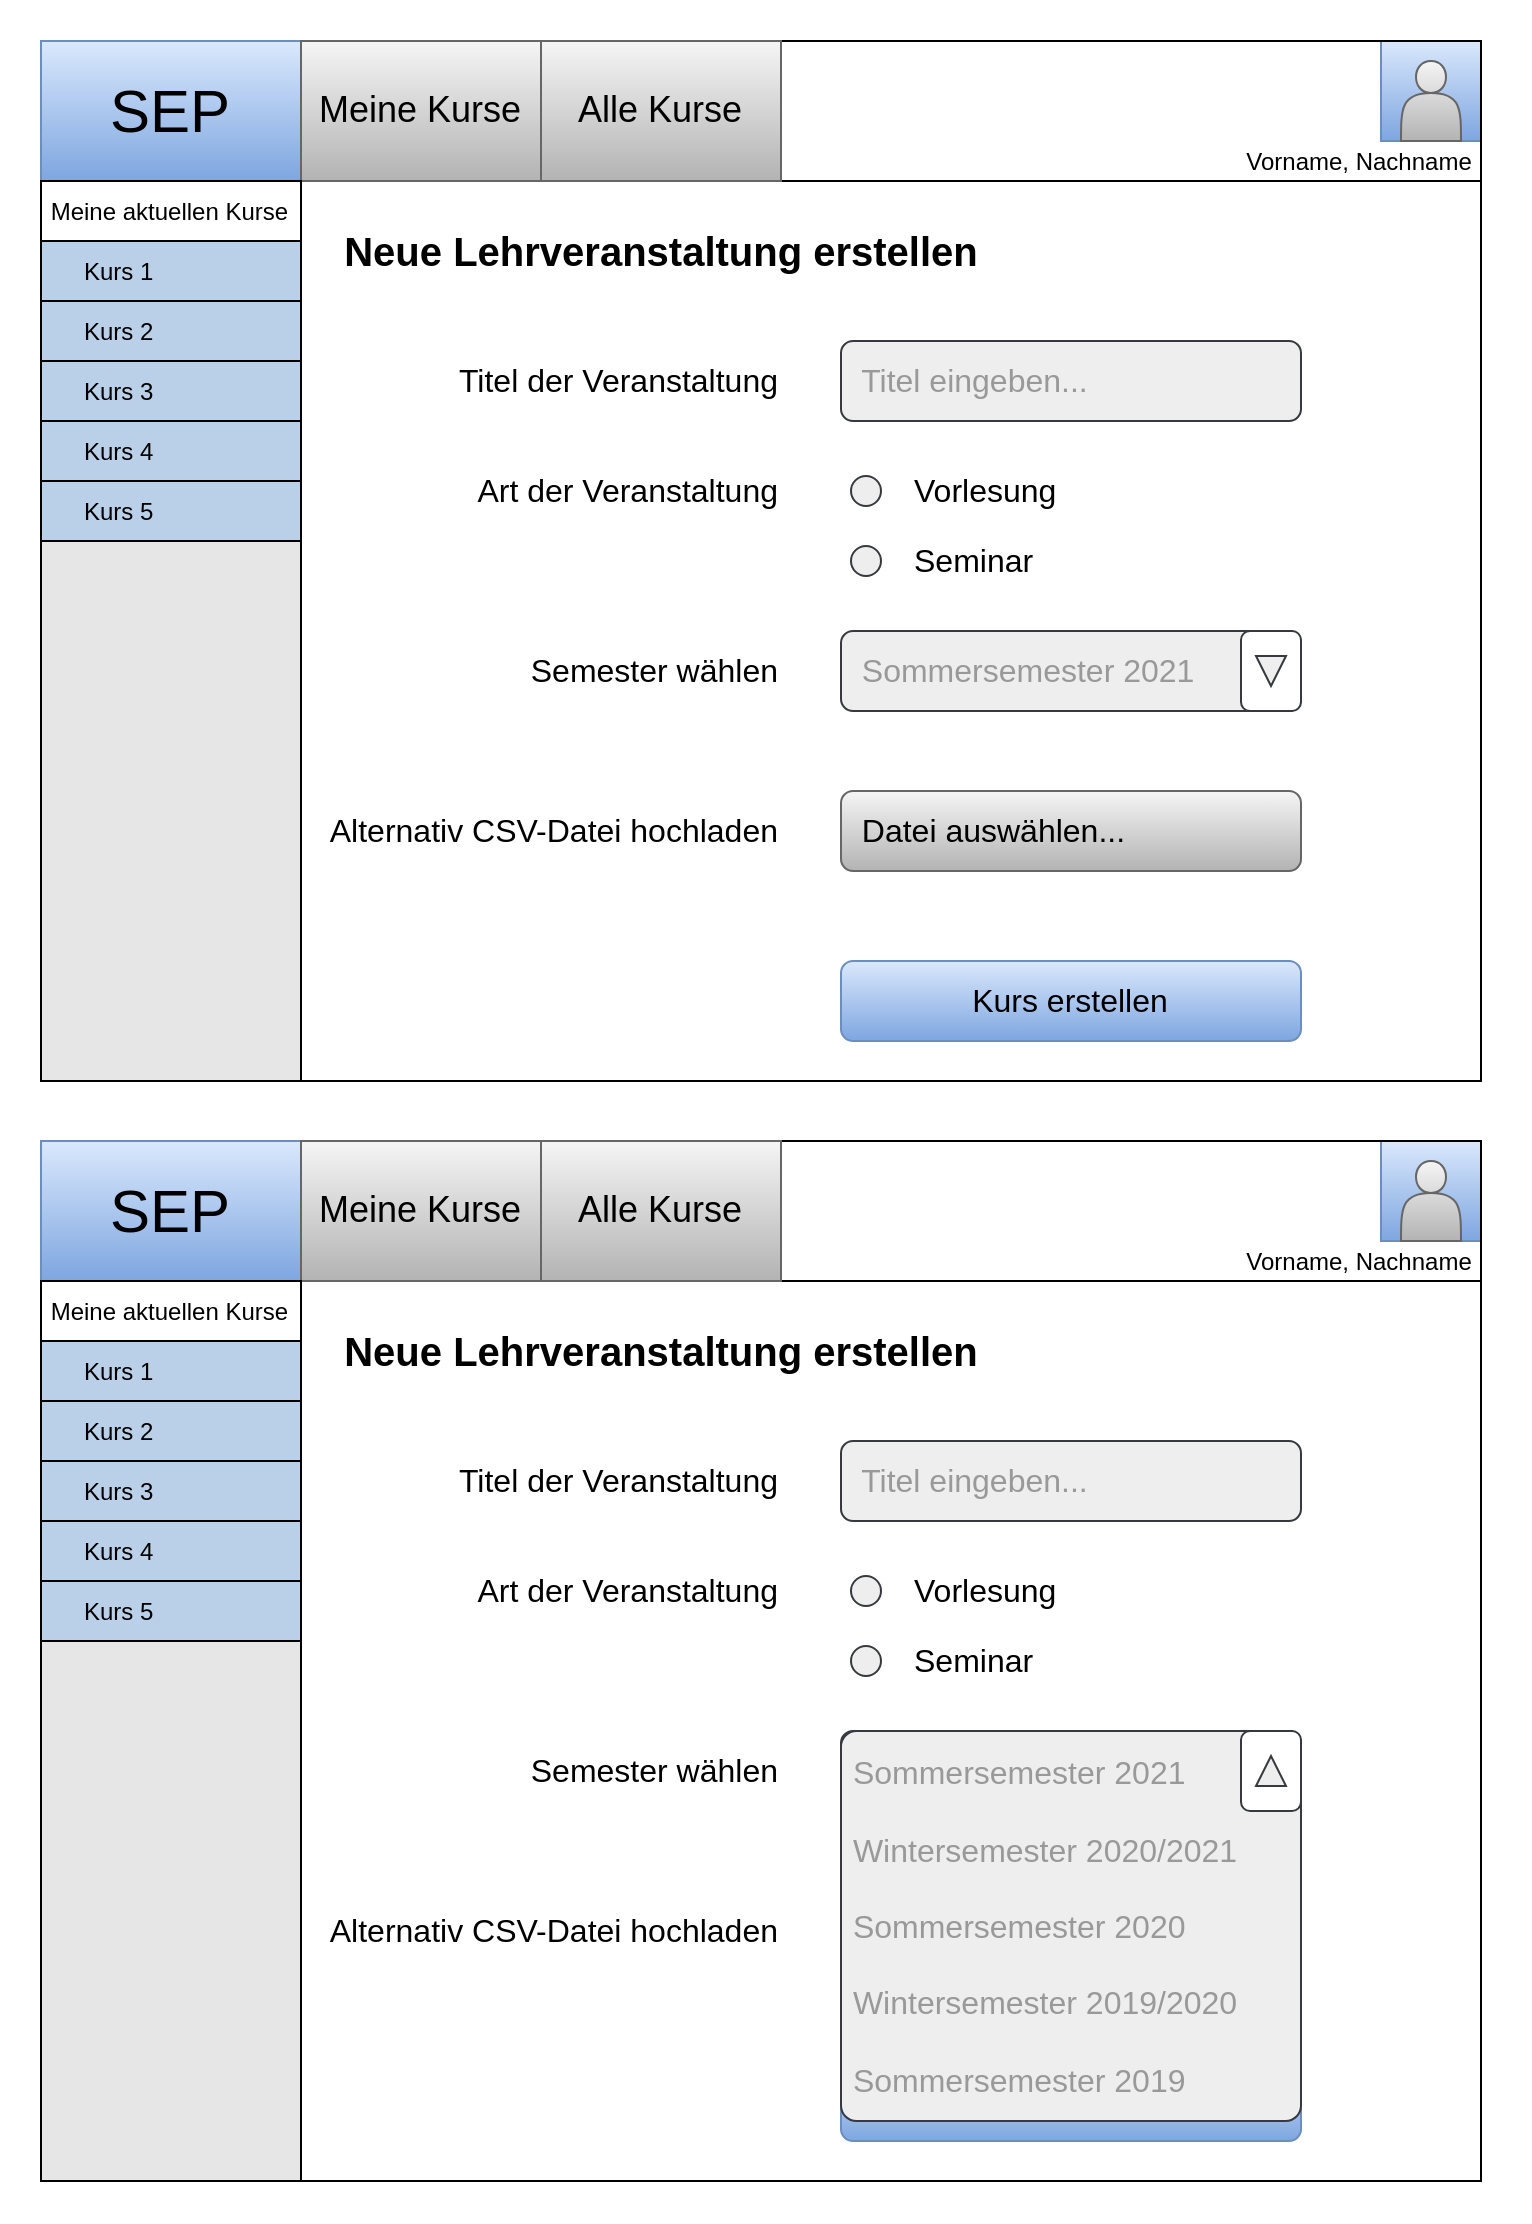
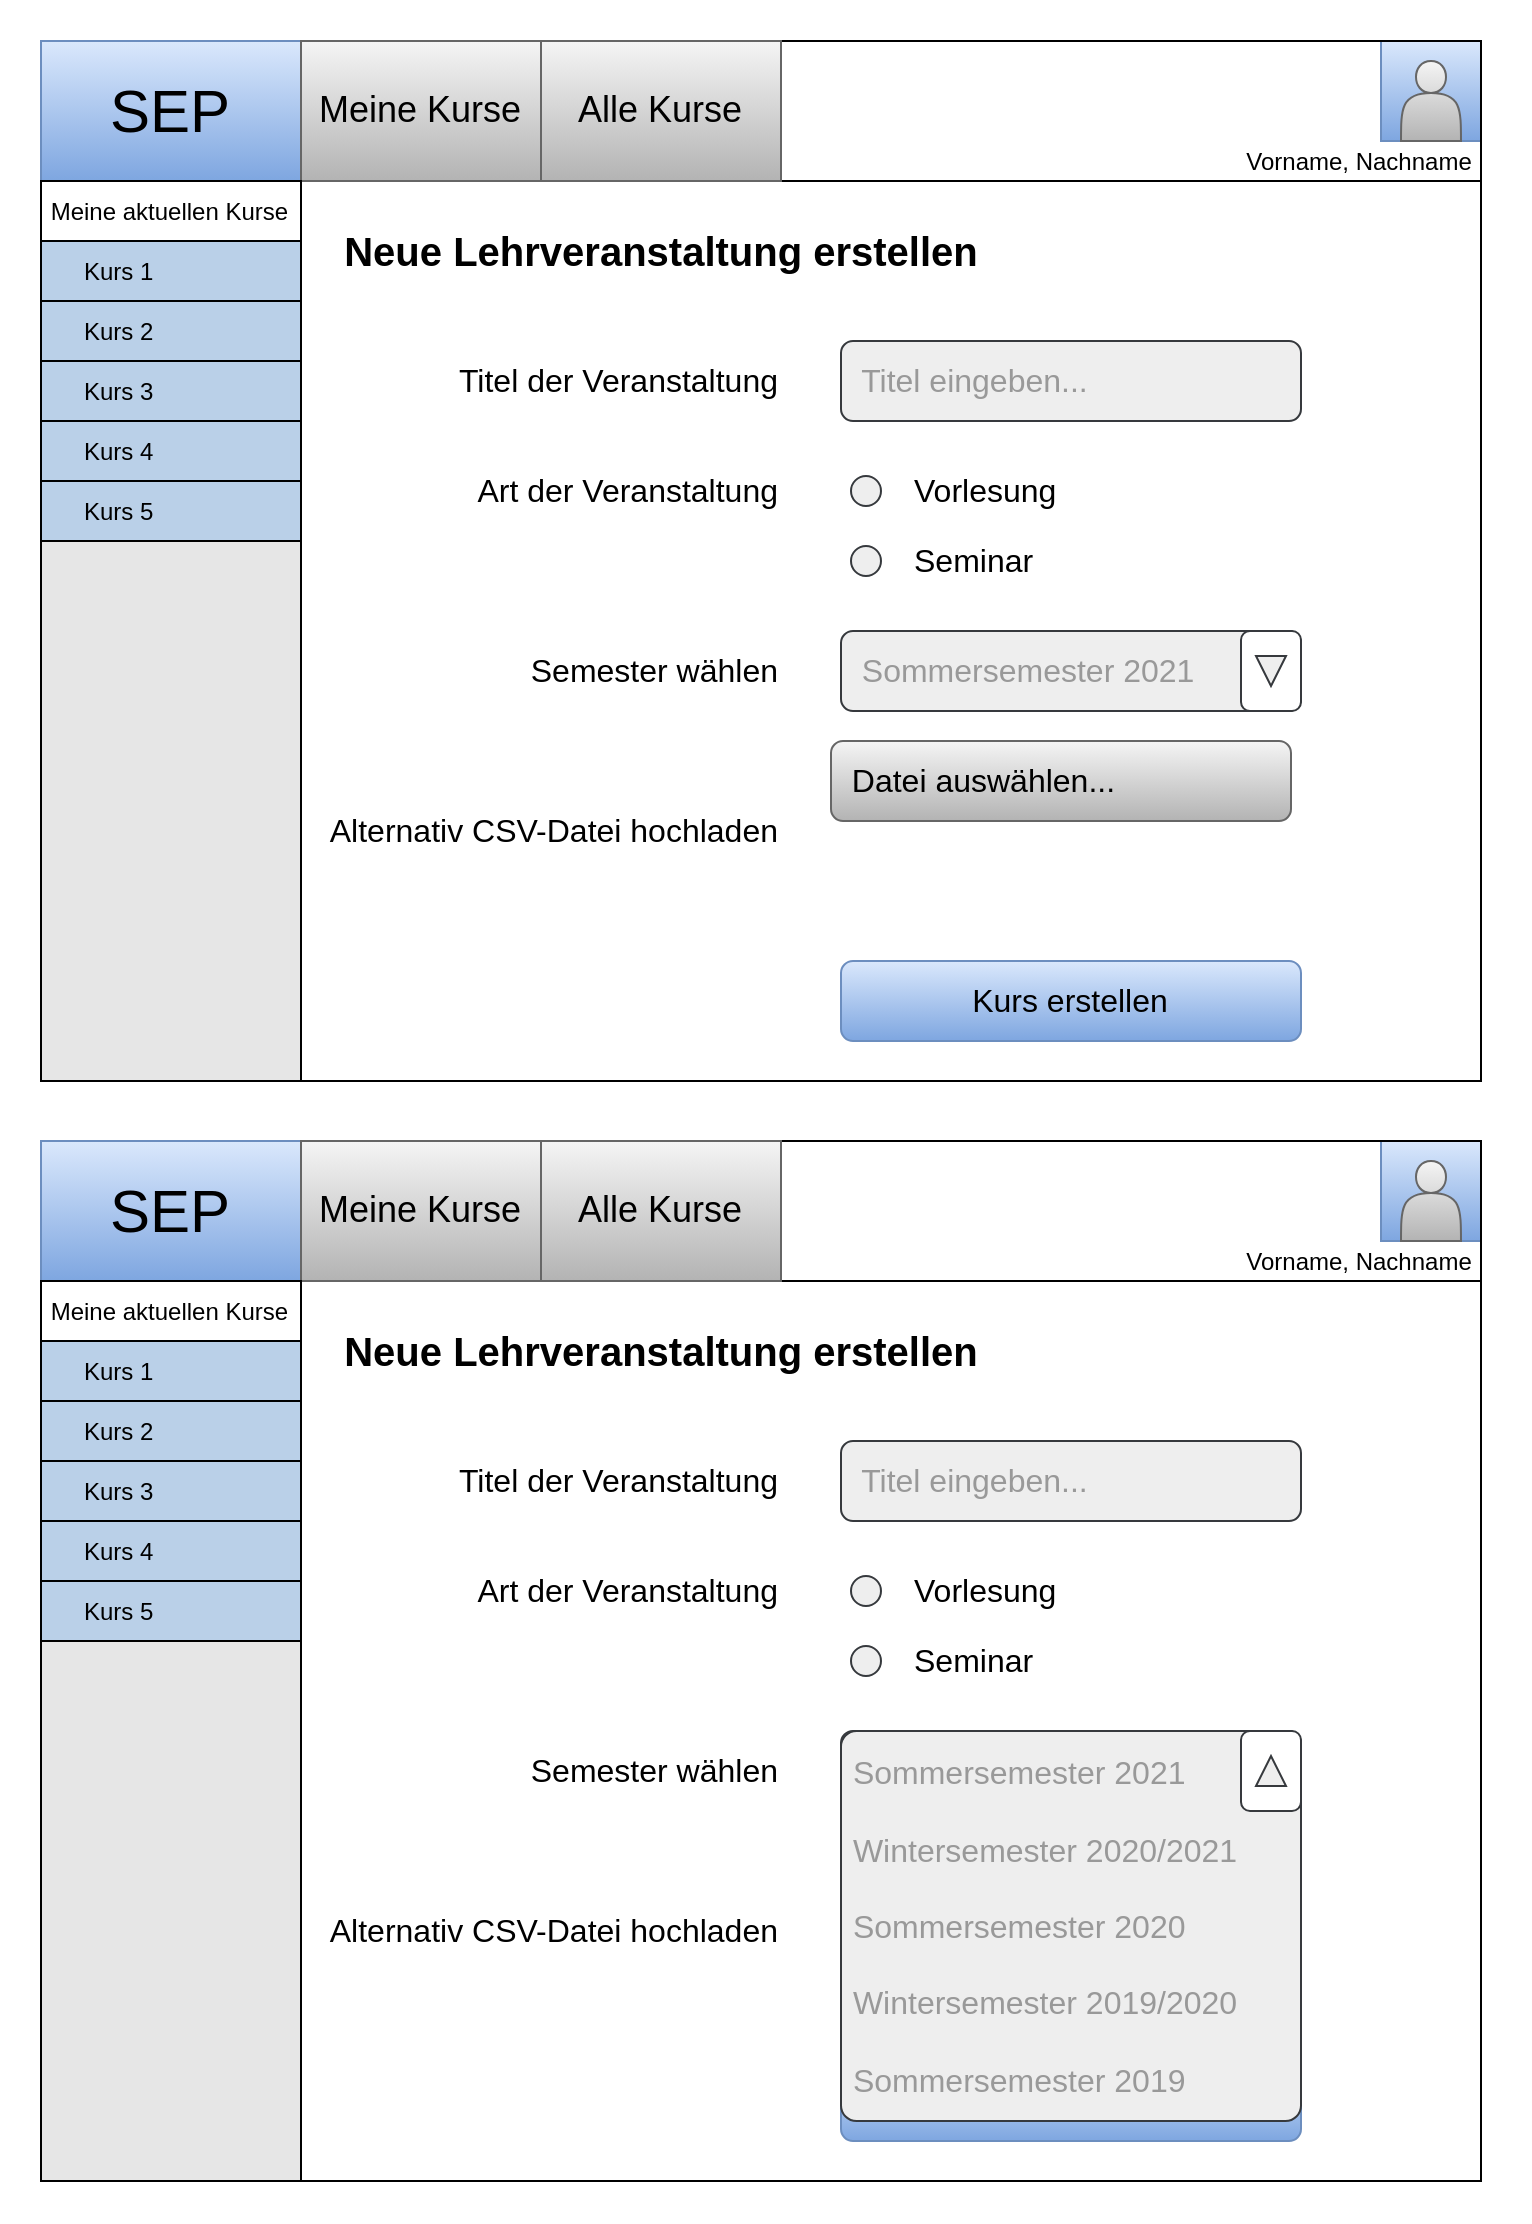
node "Datei auswählen...": moved (1071, 831) -> (1061, 781)
